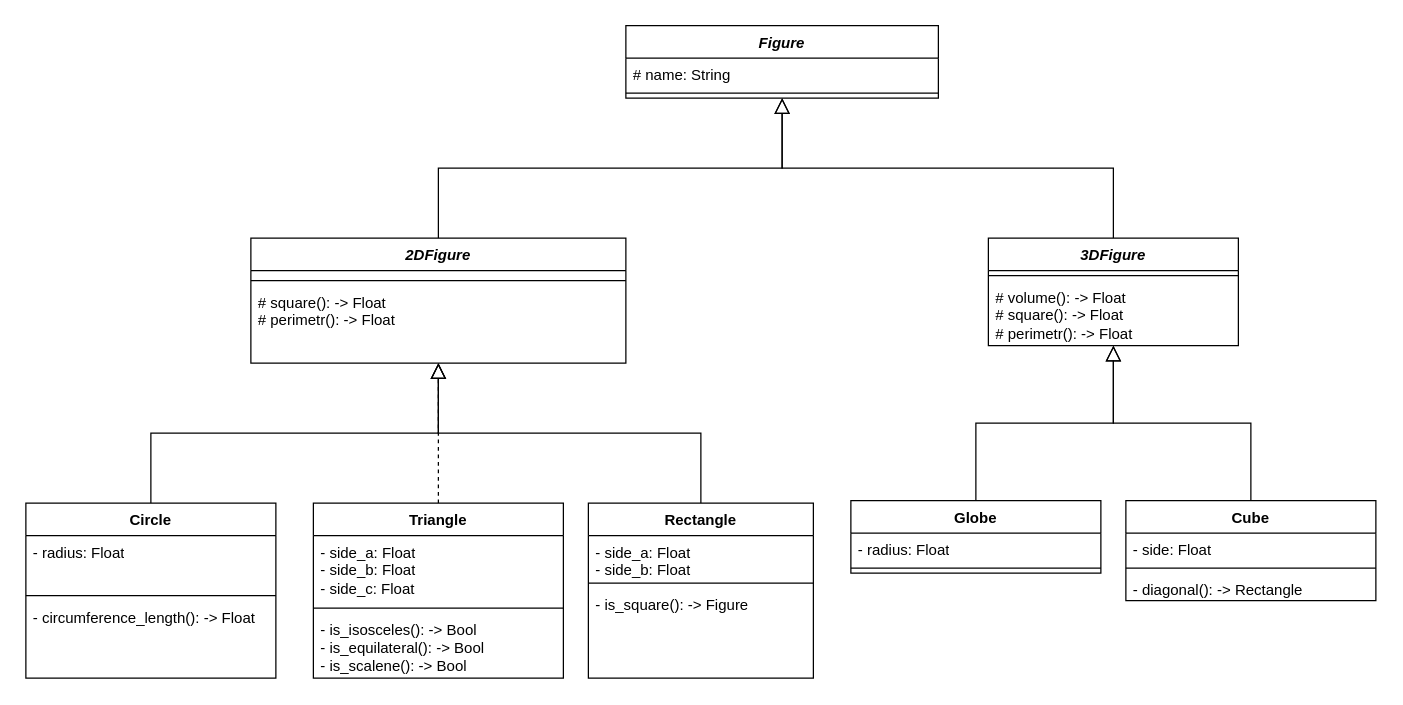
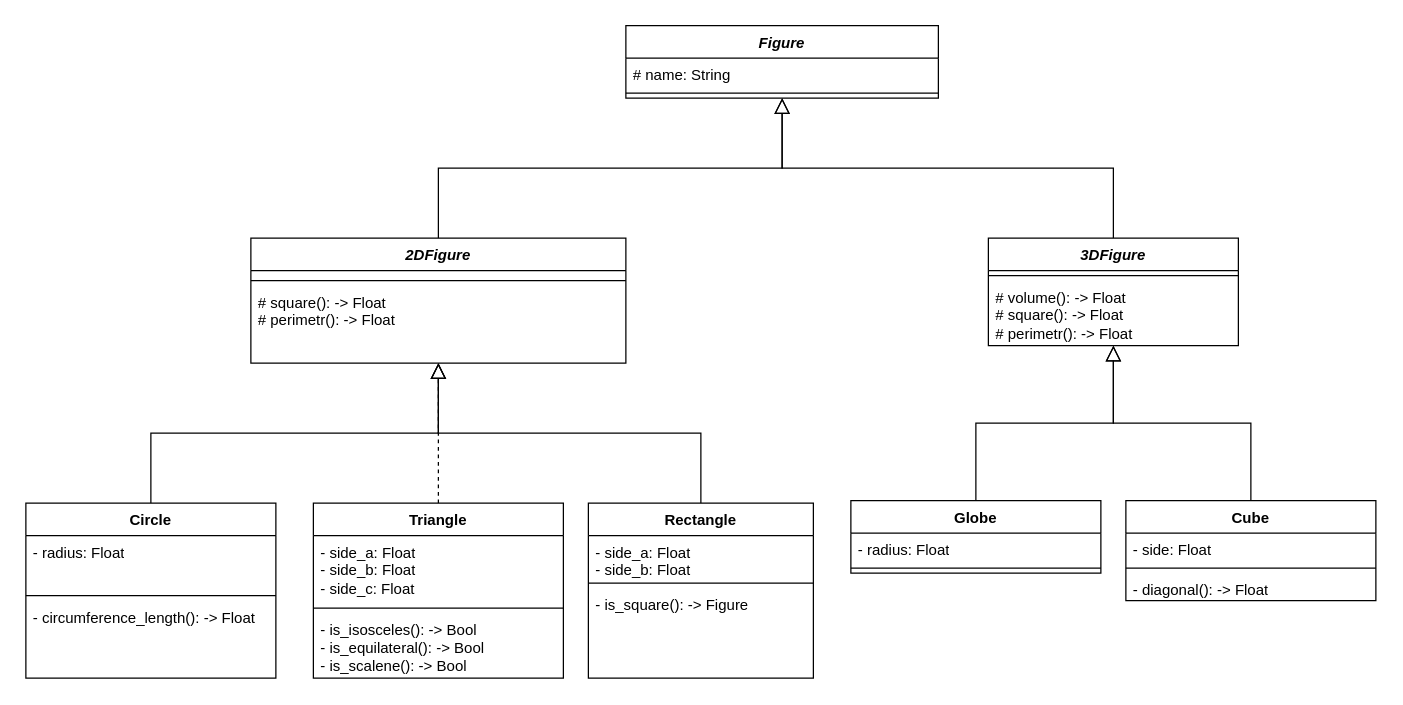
node "- diagonal(): -> Rectangle": label "- diagonal(): -> Rectangle" -> "- diagonal(): -> Float"
